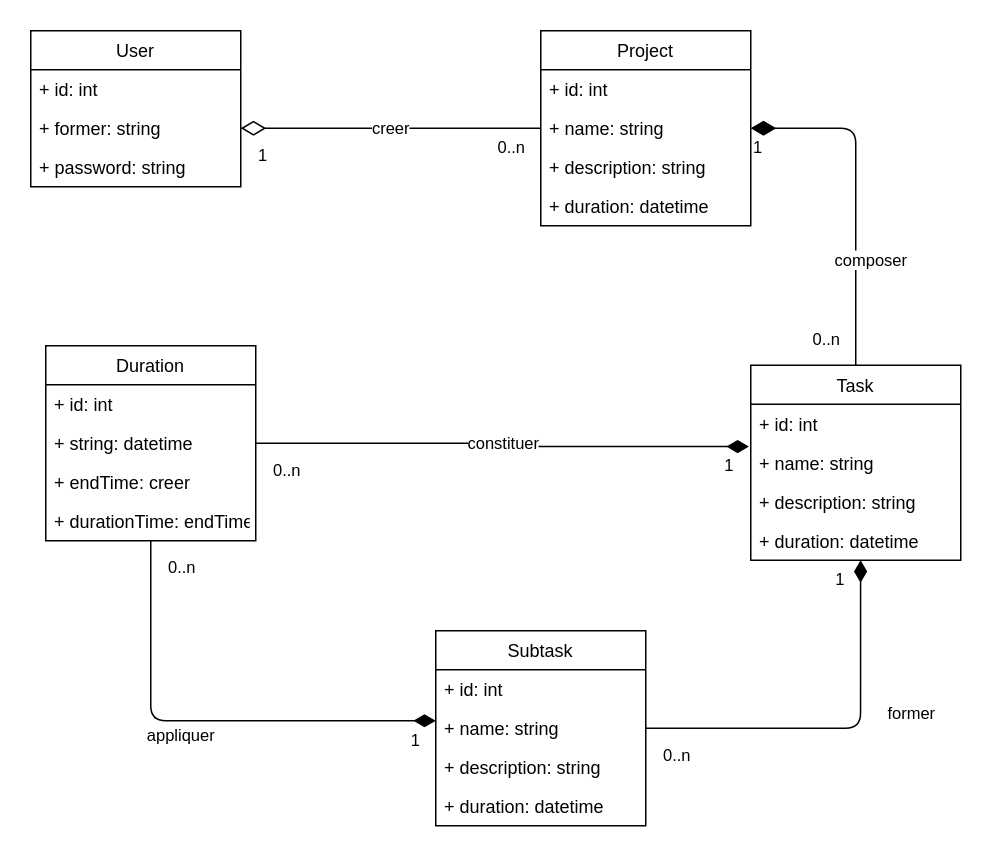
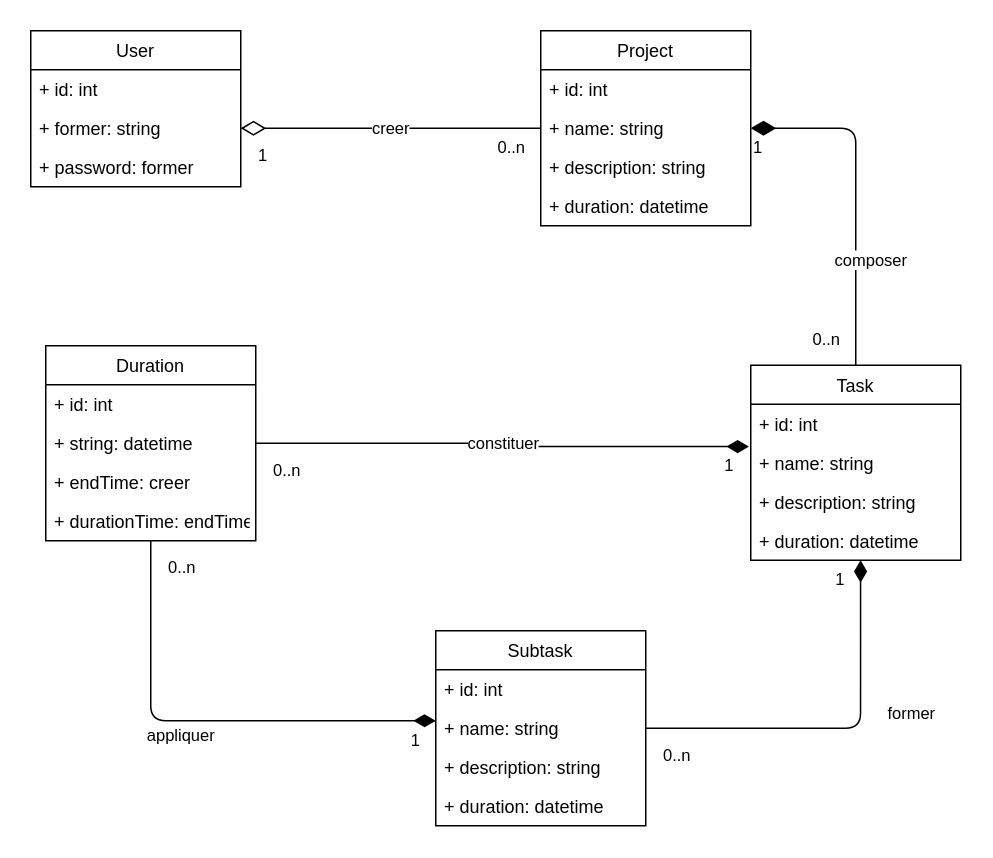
node "+ password: string": label "+ password: string" -> "+ password: former"
